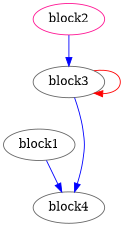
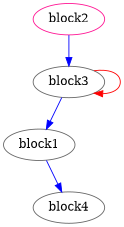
edge "block3" -> "block4": now "block3" -> "block1"
